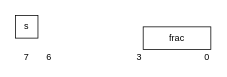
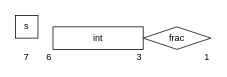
node "int": added
node "frac": shape rectangle -> diamond
node "0": label "0" -> "1"
